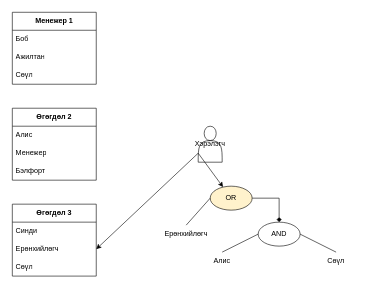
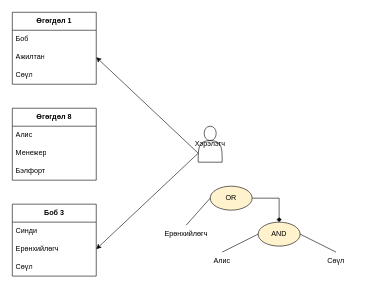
node "Менежер 1": label "Менежер 1" -> "Өгөгдөл 1"
node "Өгөгдөл 2": label "Өгөгдөл 2" -> "Өгөгдөл 8"
edge "Хэрэлэгч" -> "OR": now "Хэрэлэгч" -> "Ажилтан"
node "Өгөгдөл 3": label "Өгөгдөл 3" -> "Боб 3"
node "AND": fillcolor #ffffff -> #fff2cc
